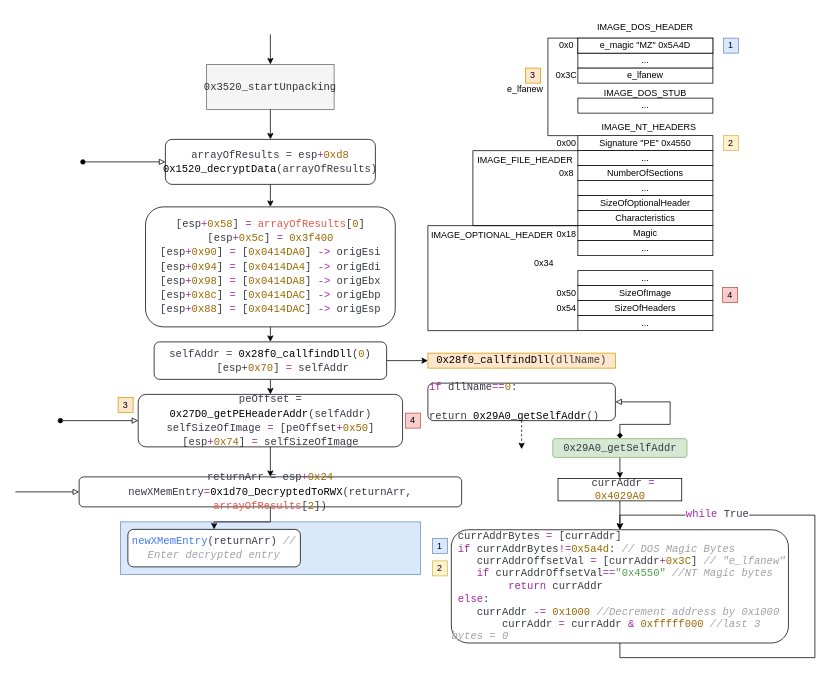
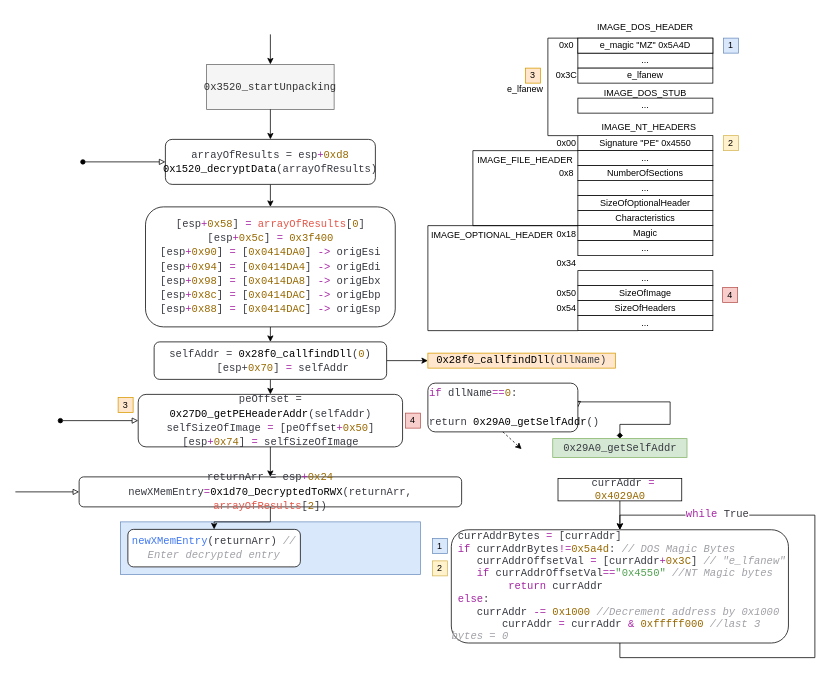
node "0x34": moved (544, 263) -> (567, 263)
node "if dllName==0: return 0x29A0_getSelfAddr()": size 188x38 -> 150x49
node "0x29A0_getSelfAddr": shape rounded rectangle -> rectangle
edge "0x29A0_getSelfAddr" -> "currAddr = 0x4029A0": removed
